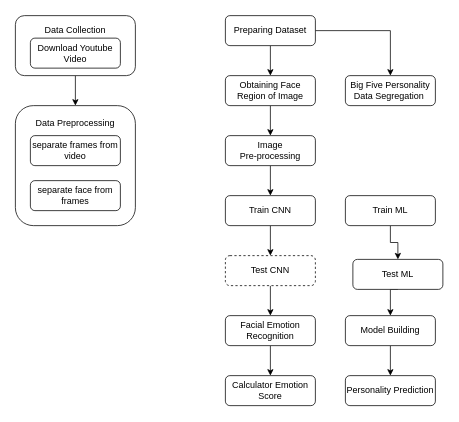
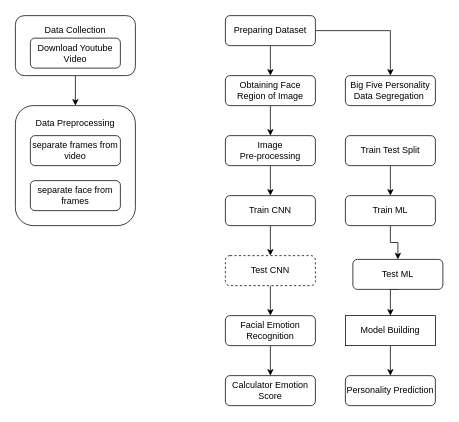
node "Train Test Split": added
edge "Train Test Split" -> "Train ML": added
node "Model Building": shape rounded rectangle -> rectangle
